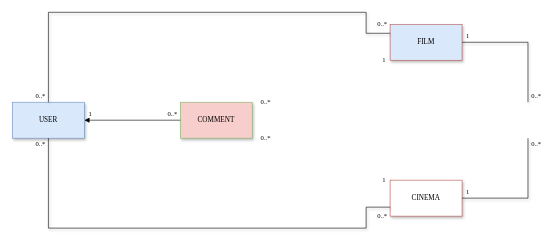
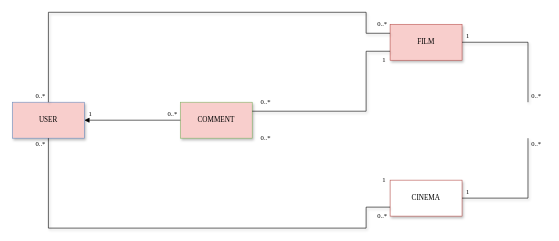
node "FILM": fillcolor #dae8fc -> #f8cecc
edge "FILM" -- "COMMENT": added
node "USER": fillcolor #dae8fc -> #f8cecc
